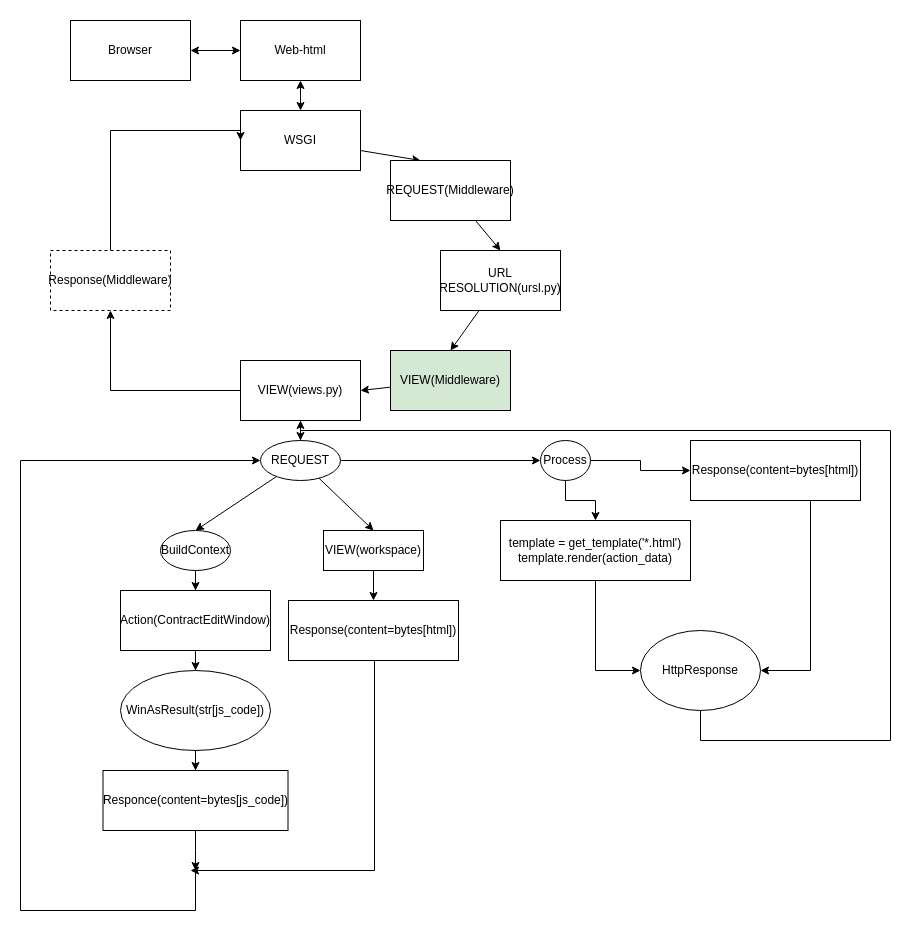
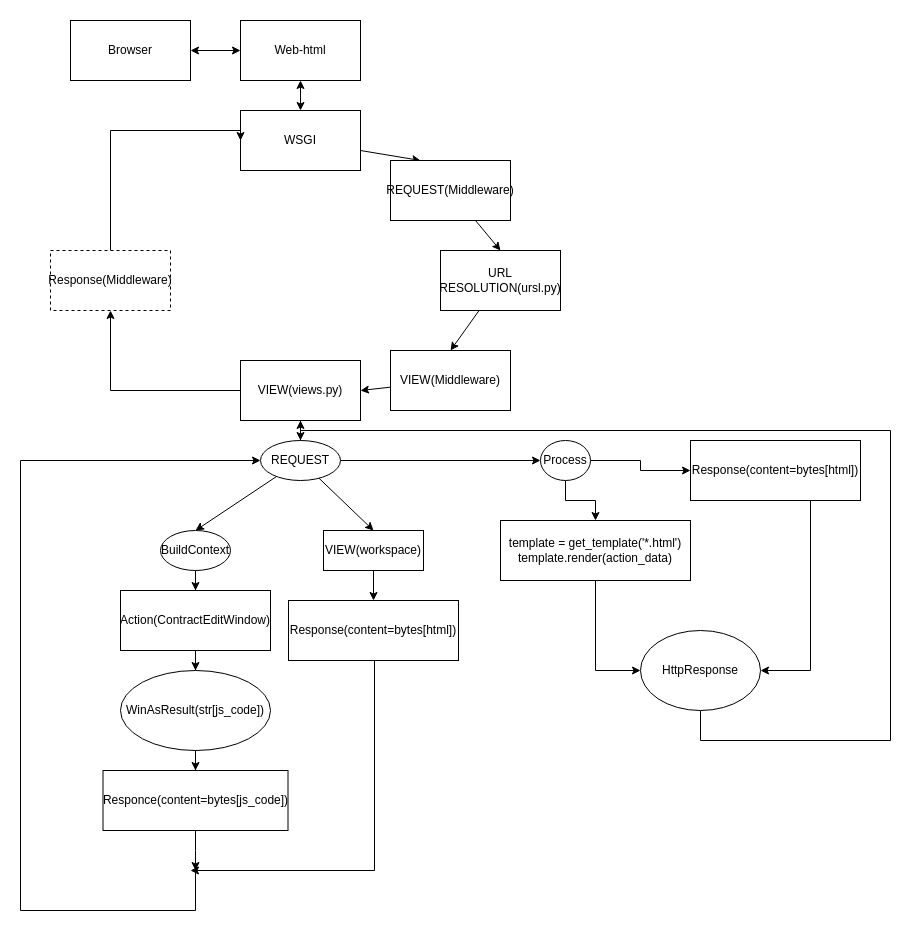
node "VIEW(Middleware)": fillcolor #d5e8d4 -> #ffffff
